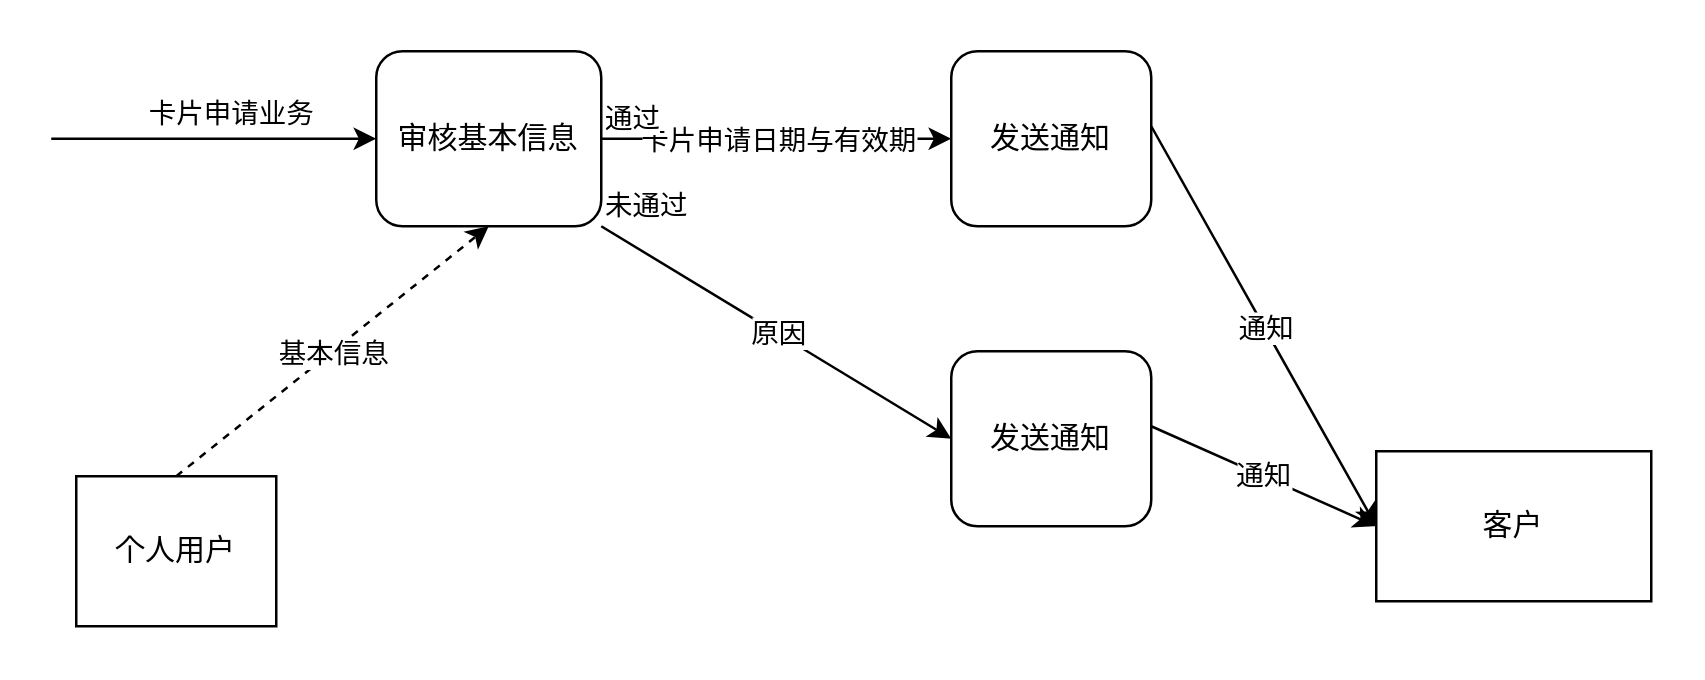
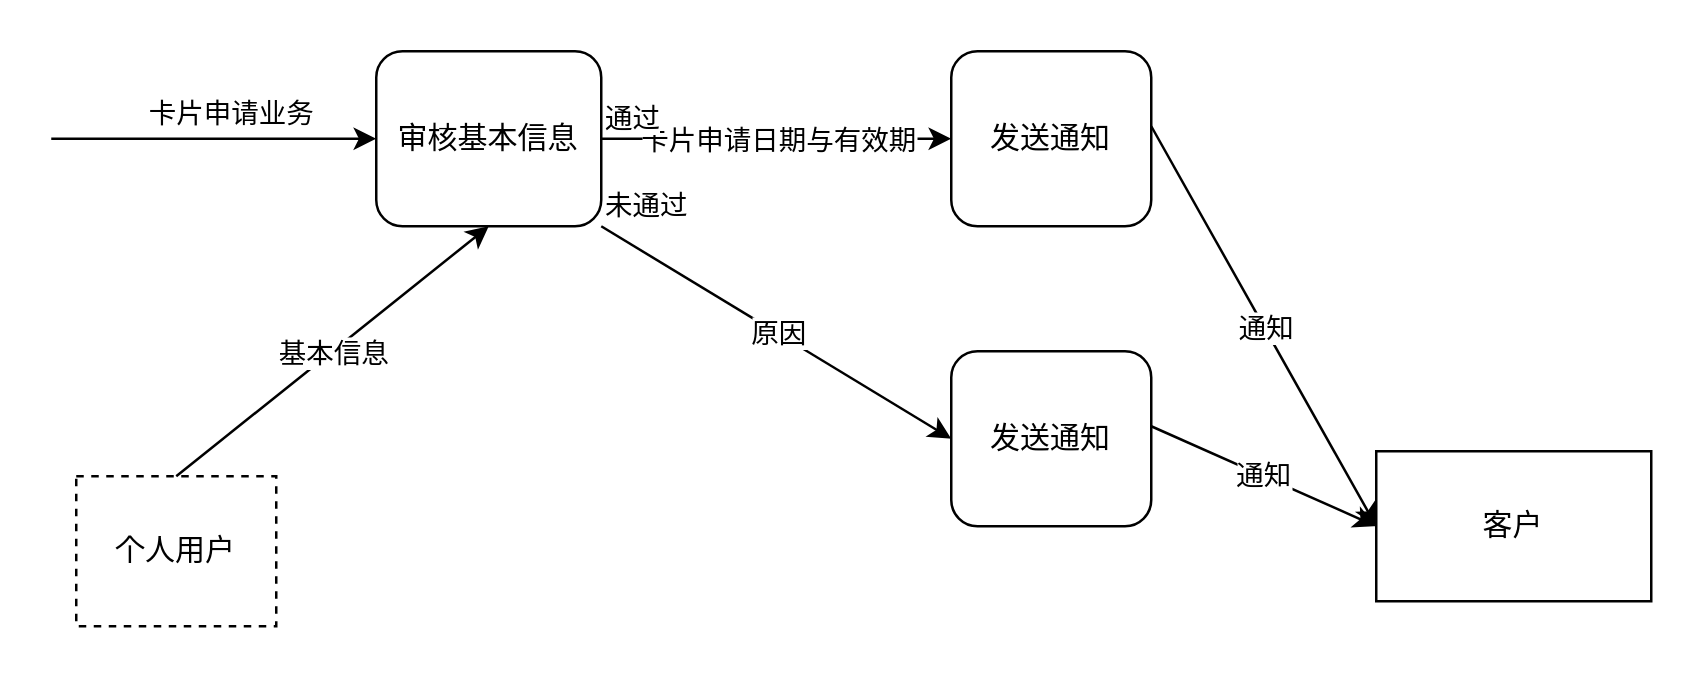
edge "个人用户" -> "审核基本信息": style dashed -> solid
node "个人用户": style solid -> dashed
